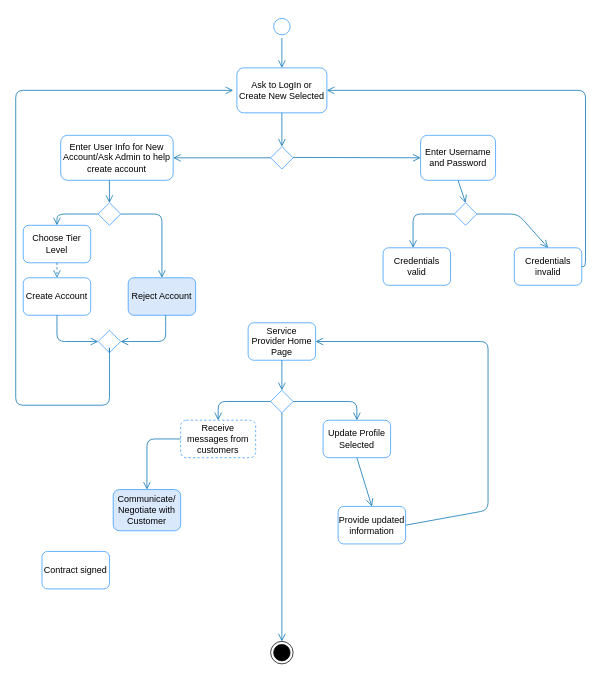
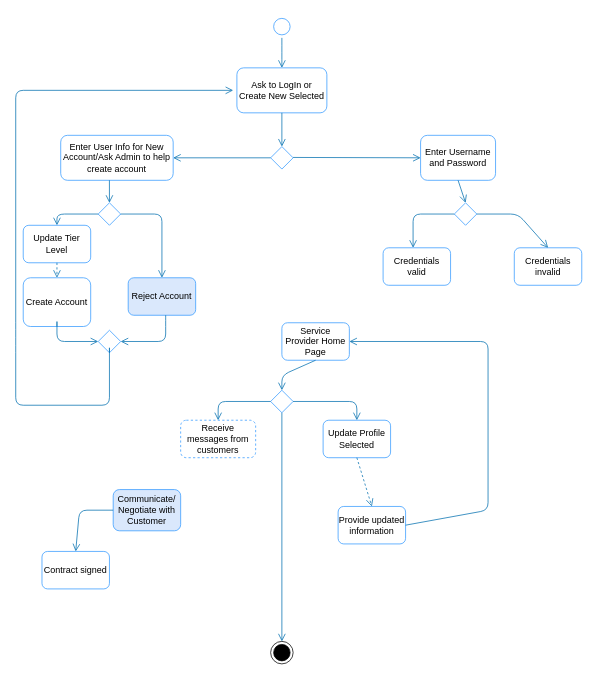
edge "Credentials invalid" -> "Ask to LogIn or Create New Selected": removed
node "Choose Tier Level": label "Choose Tier Level" -> "Update Tier Level"
node "Create Account": size 68x38 -> 68x49
node "Service Provider Home Page": moved (282, 342) -> (315, 342)
edge "Receive messages from customers" -> "Communicate/ Negotiate with Customer": removed
edge "Update Profile Selected" -> "Provide updated information": style solid -> dashed
edge "Communicate/ Negotiate with Customer" -> "Contract signed": added
